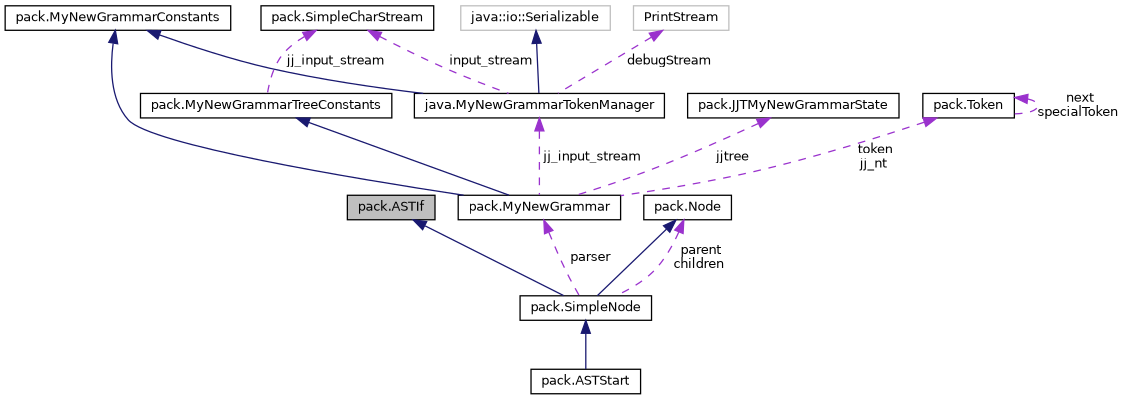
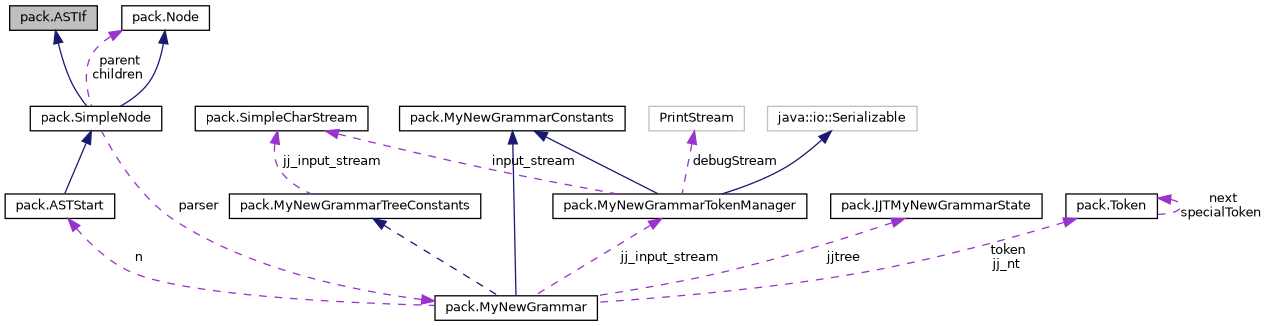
node "java.MyNewGrammarTokenManager": label "java.MyNewGrammarTokenManager" -> "pack.MyNewGrammarTokenManager"
edge "pack.MyNewGrammar" -> "pack.MyNewGrammarTreeConstants": style solid -> dashed
edge "pack.MyNewGrammar" -> "pack.ASTStart": added, label "n"
